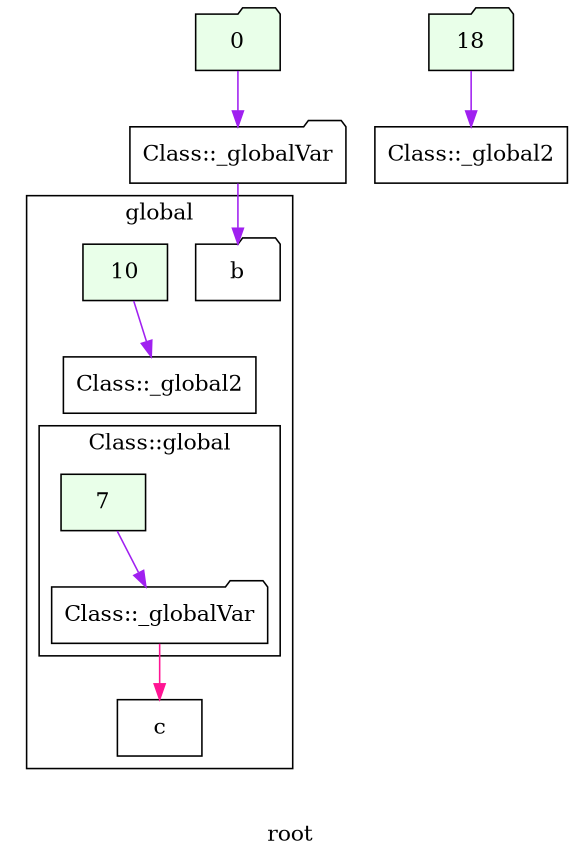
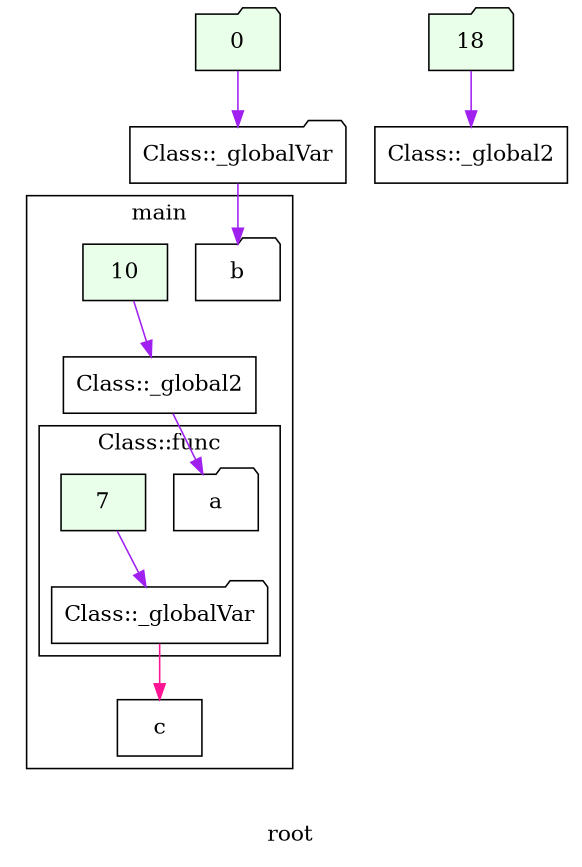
cluster "global": label "global" -> "main"
cluster "Class::global": label "Class::global" -> "Class::func"
node "a": added
